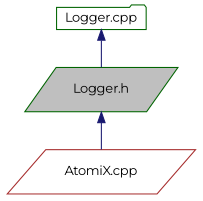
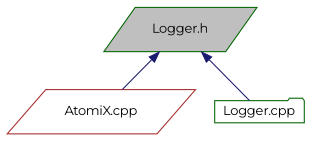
edge "Logger.h" -> "Logger.cpp": reversed
